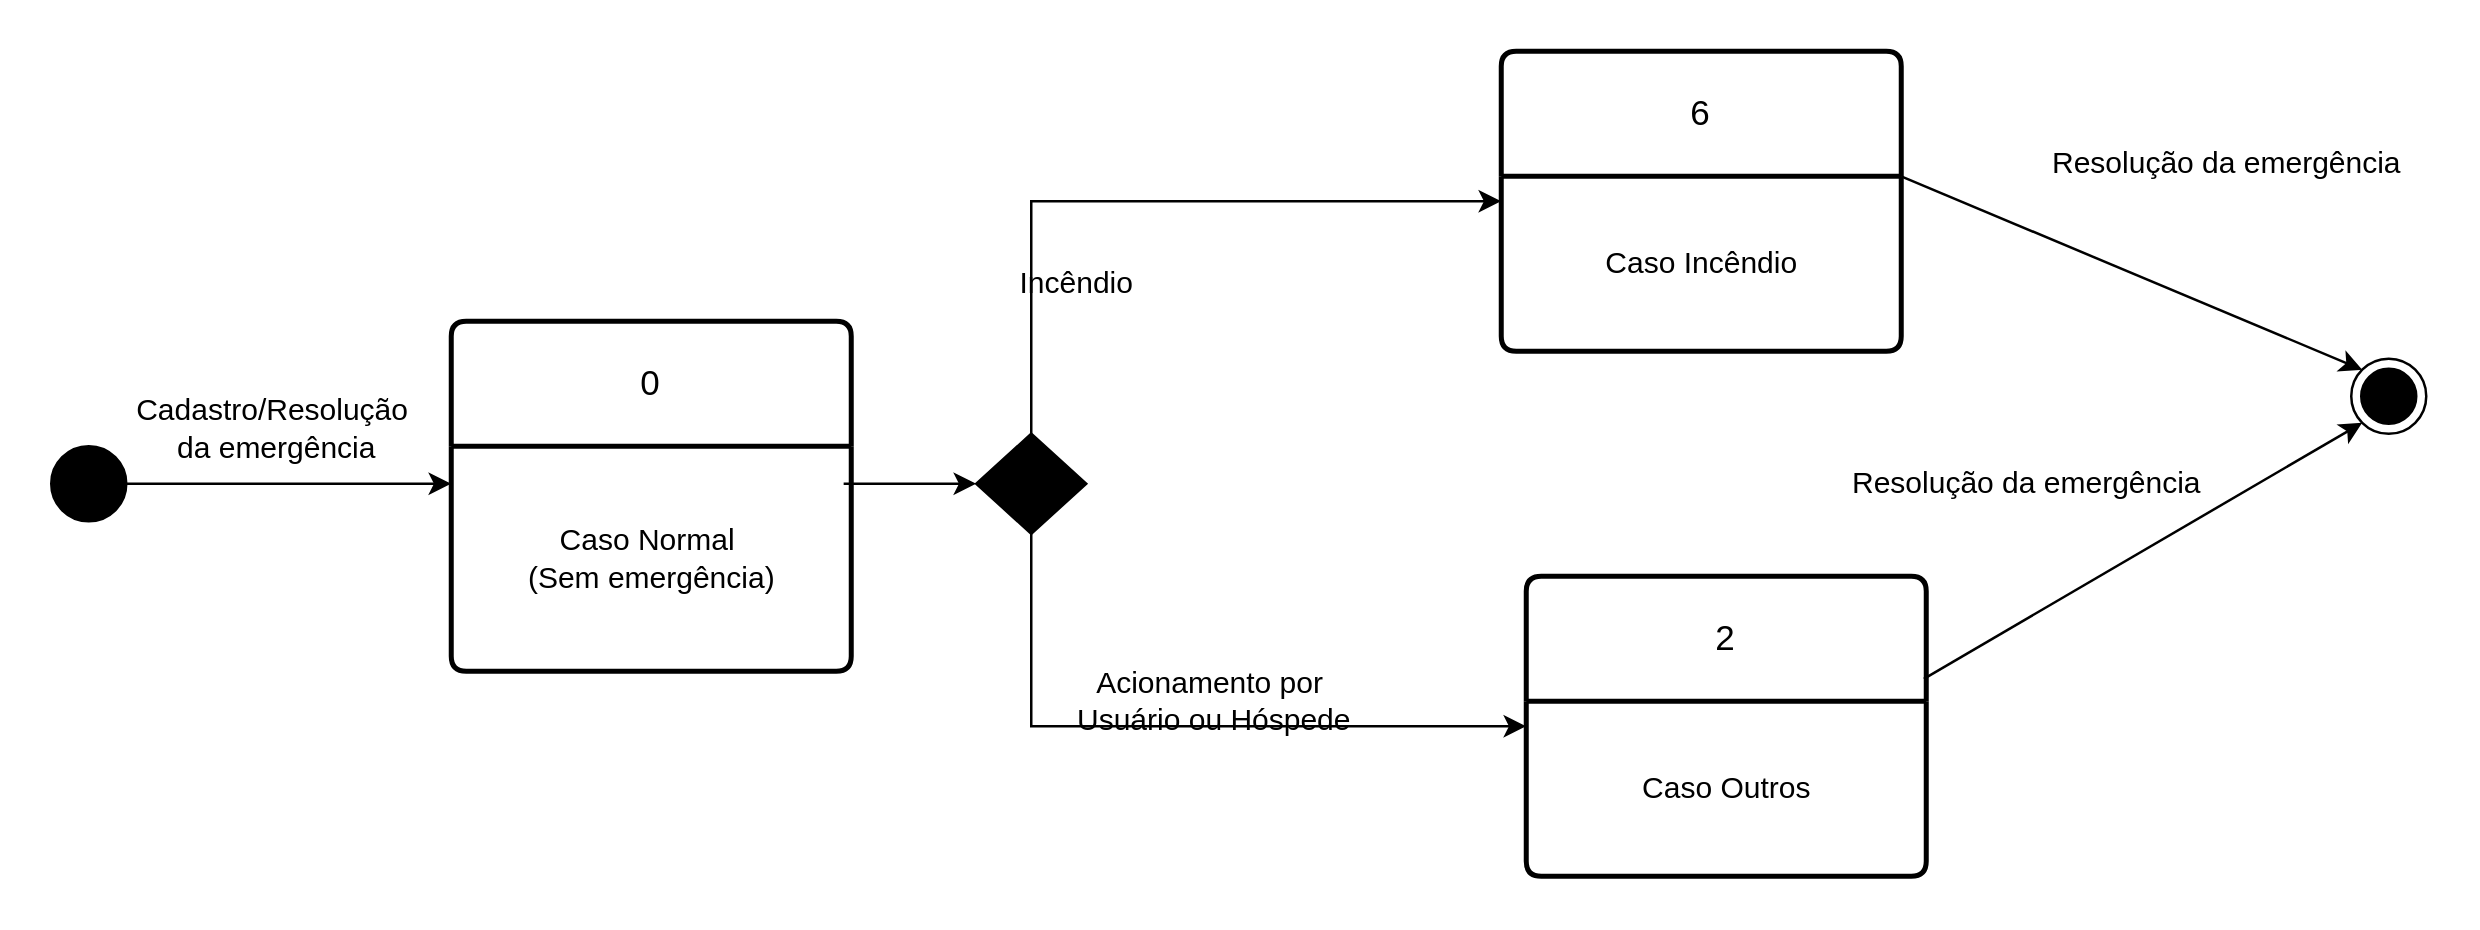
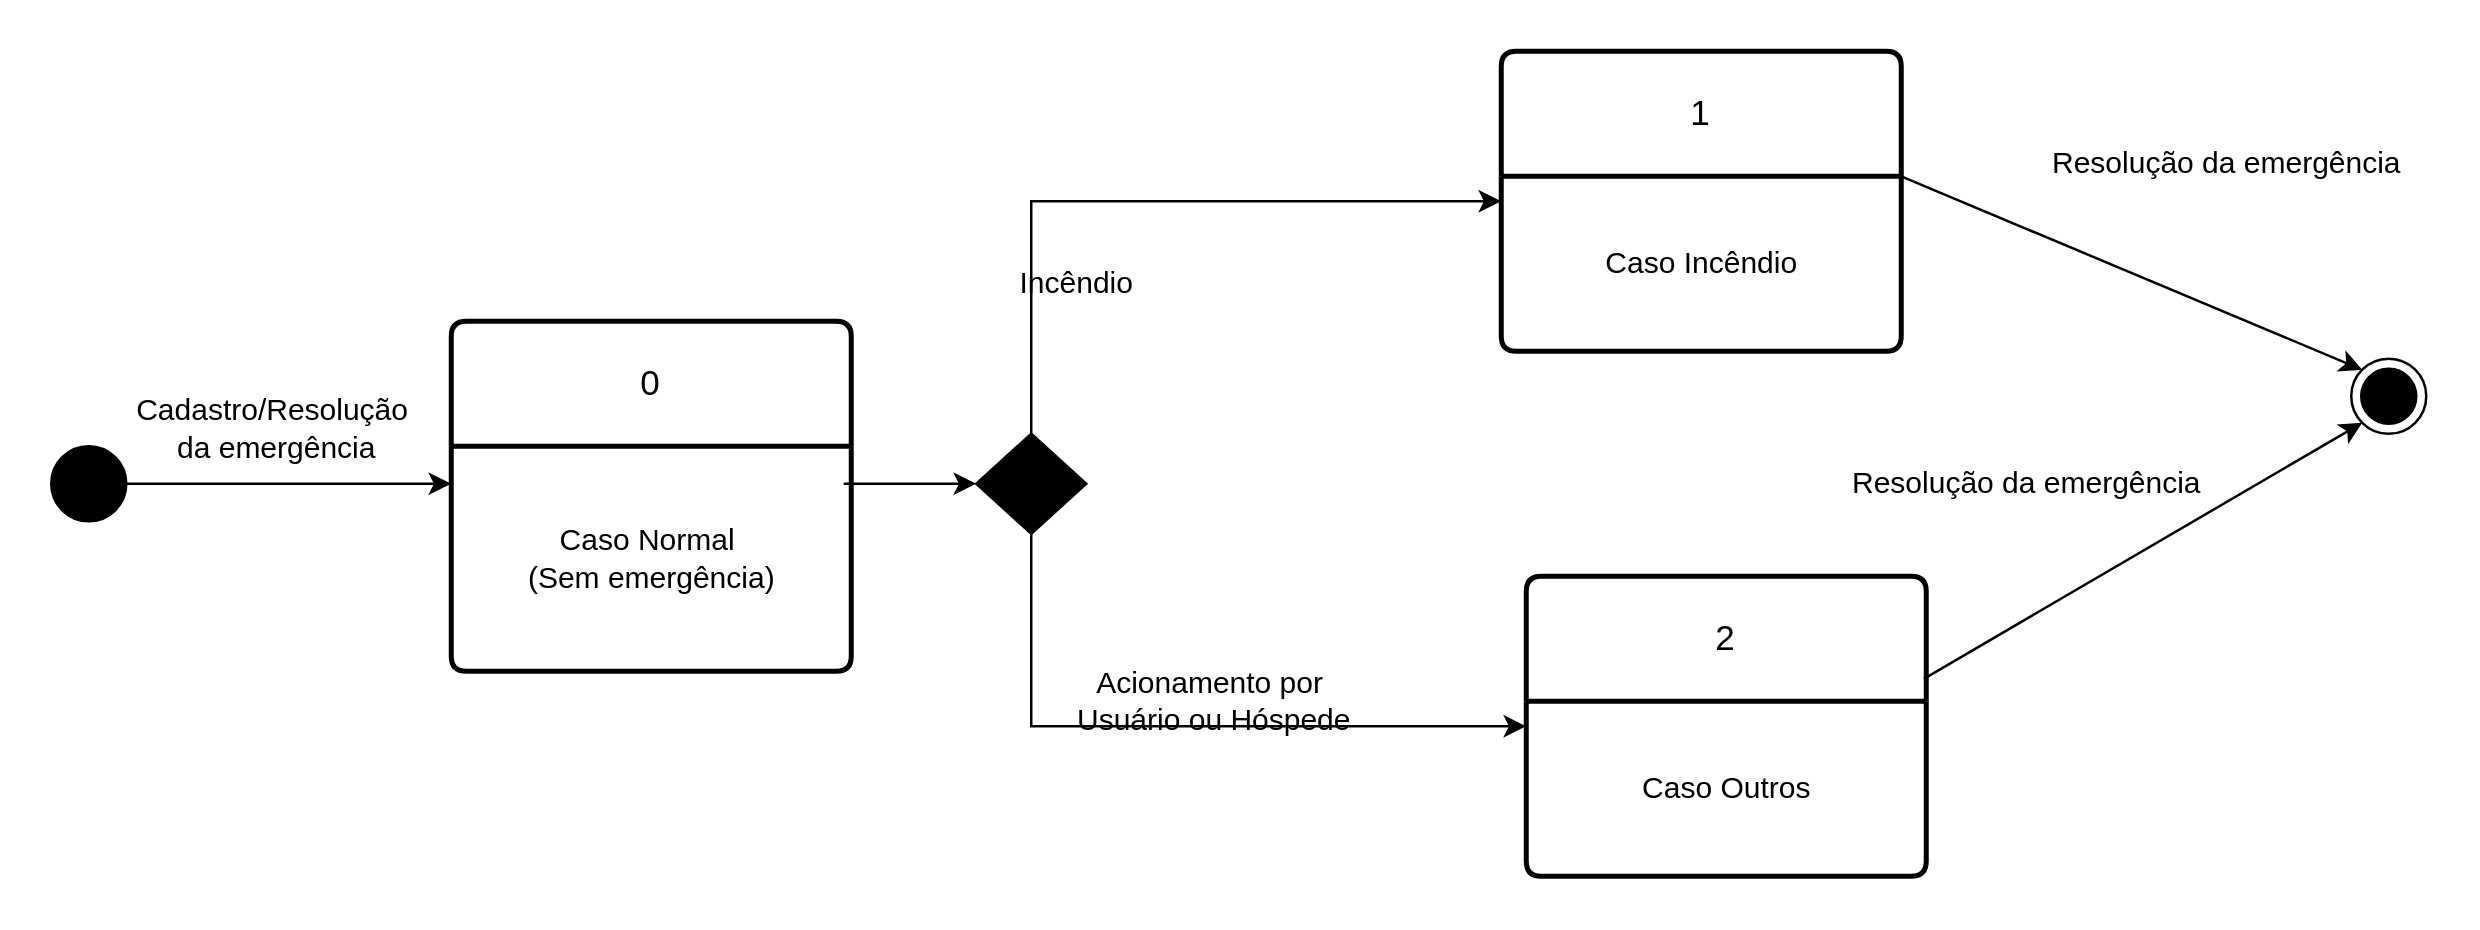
node "6": label "6" -> "1"
